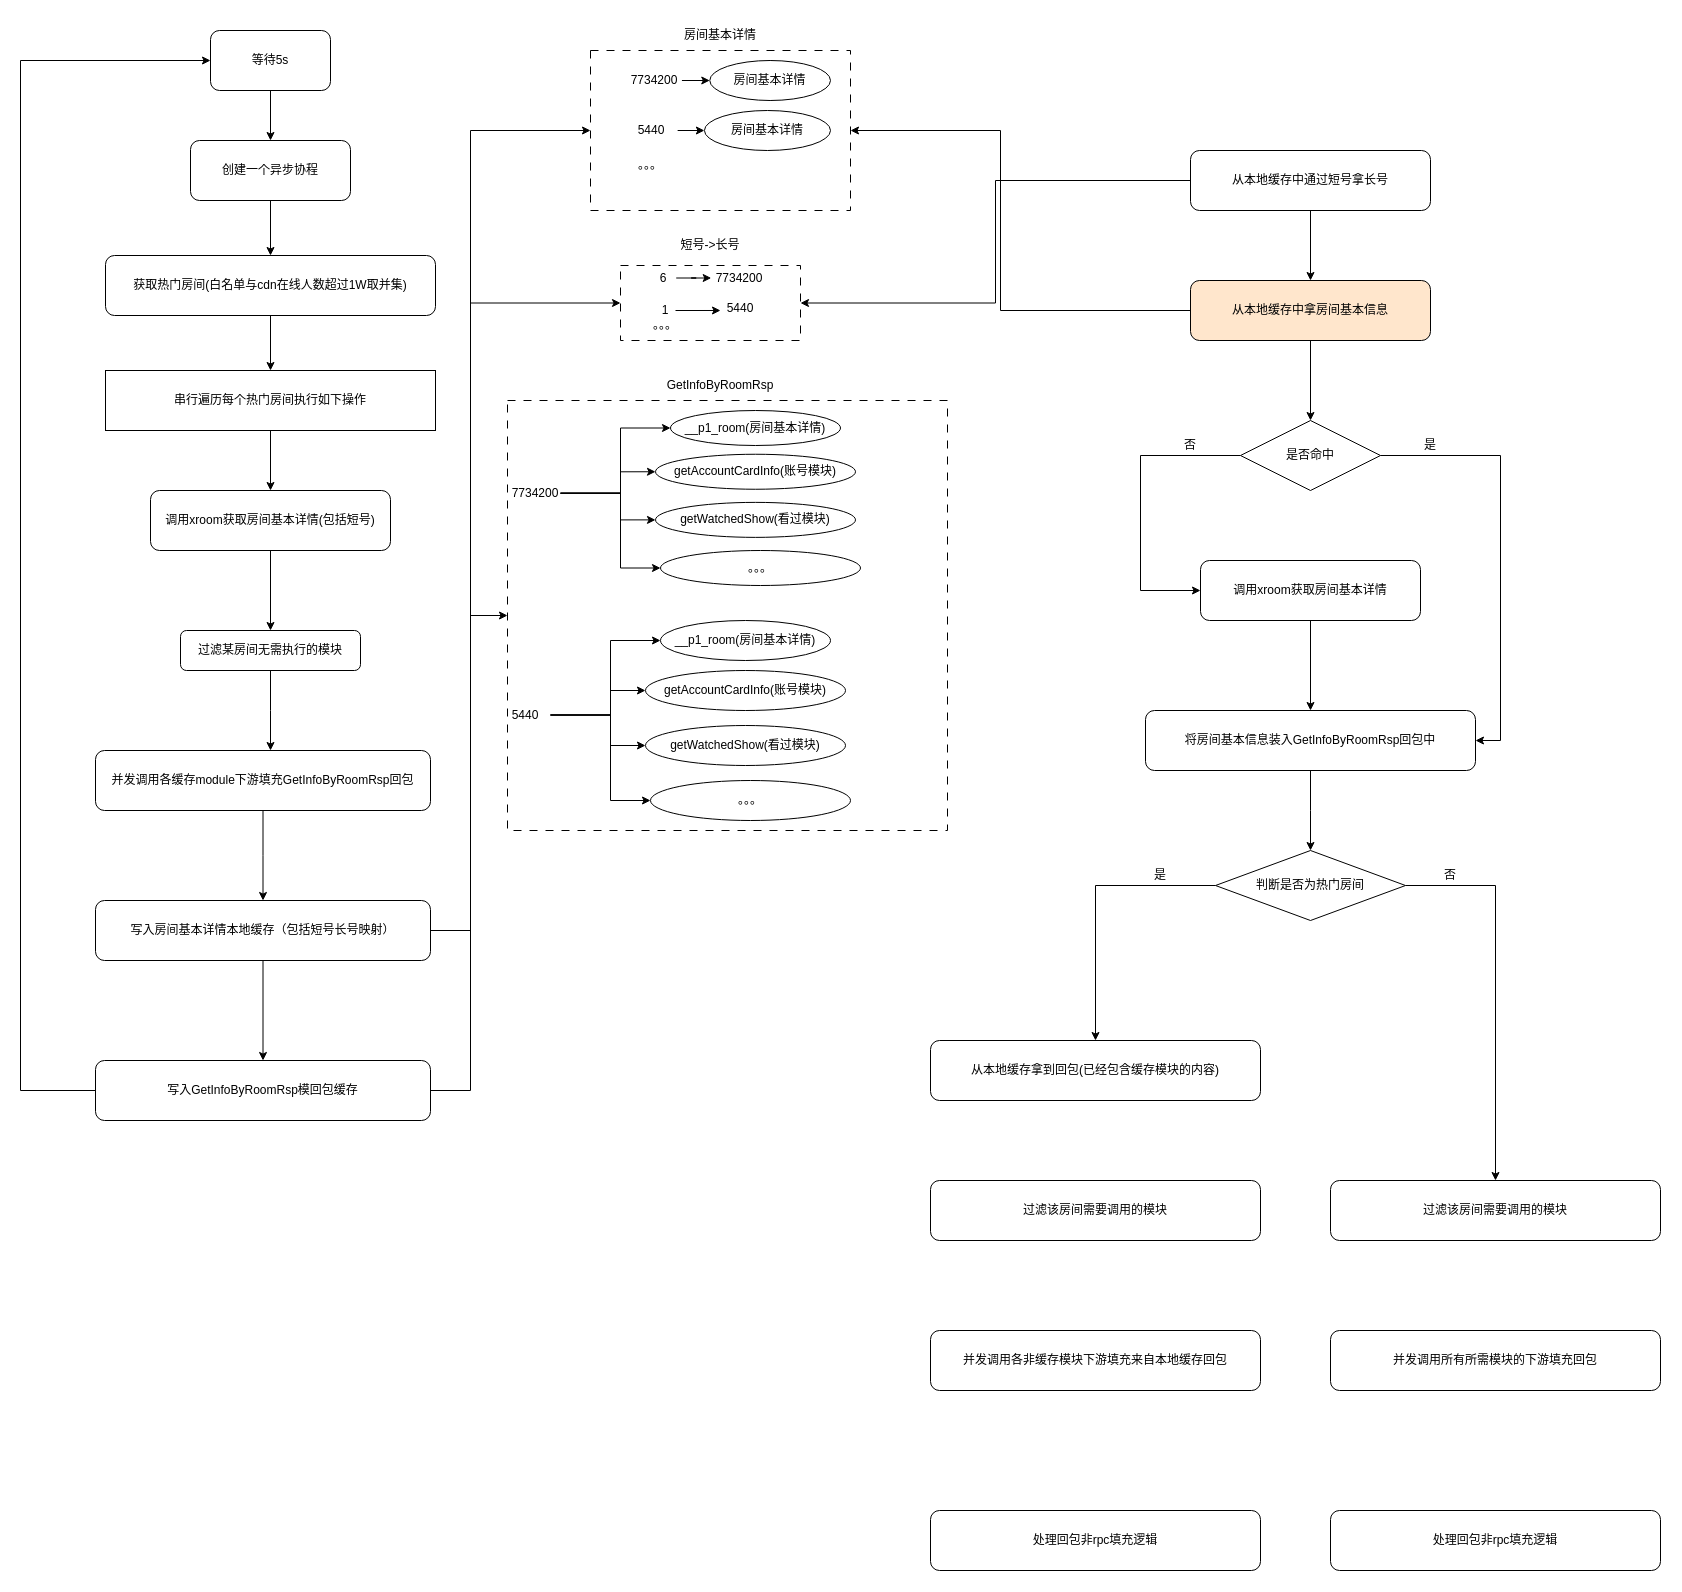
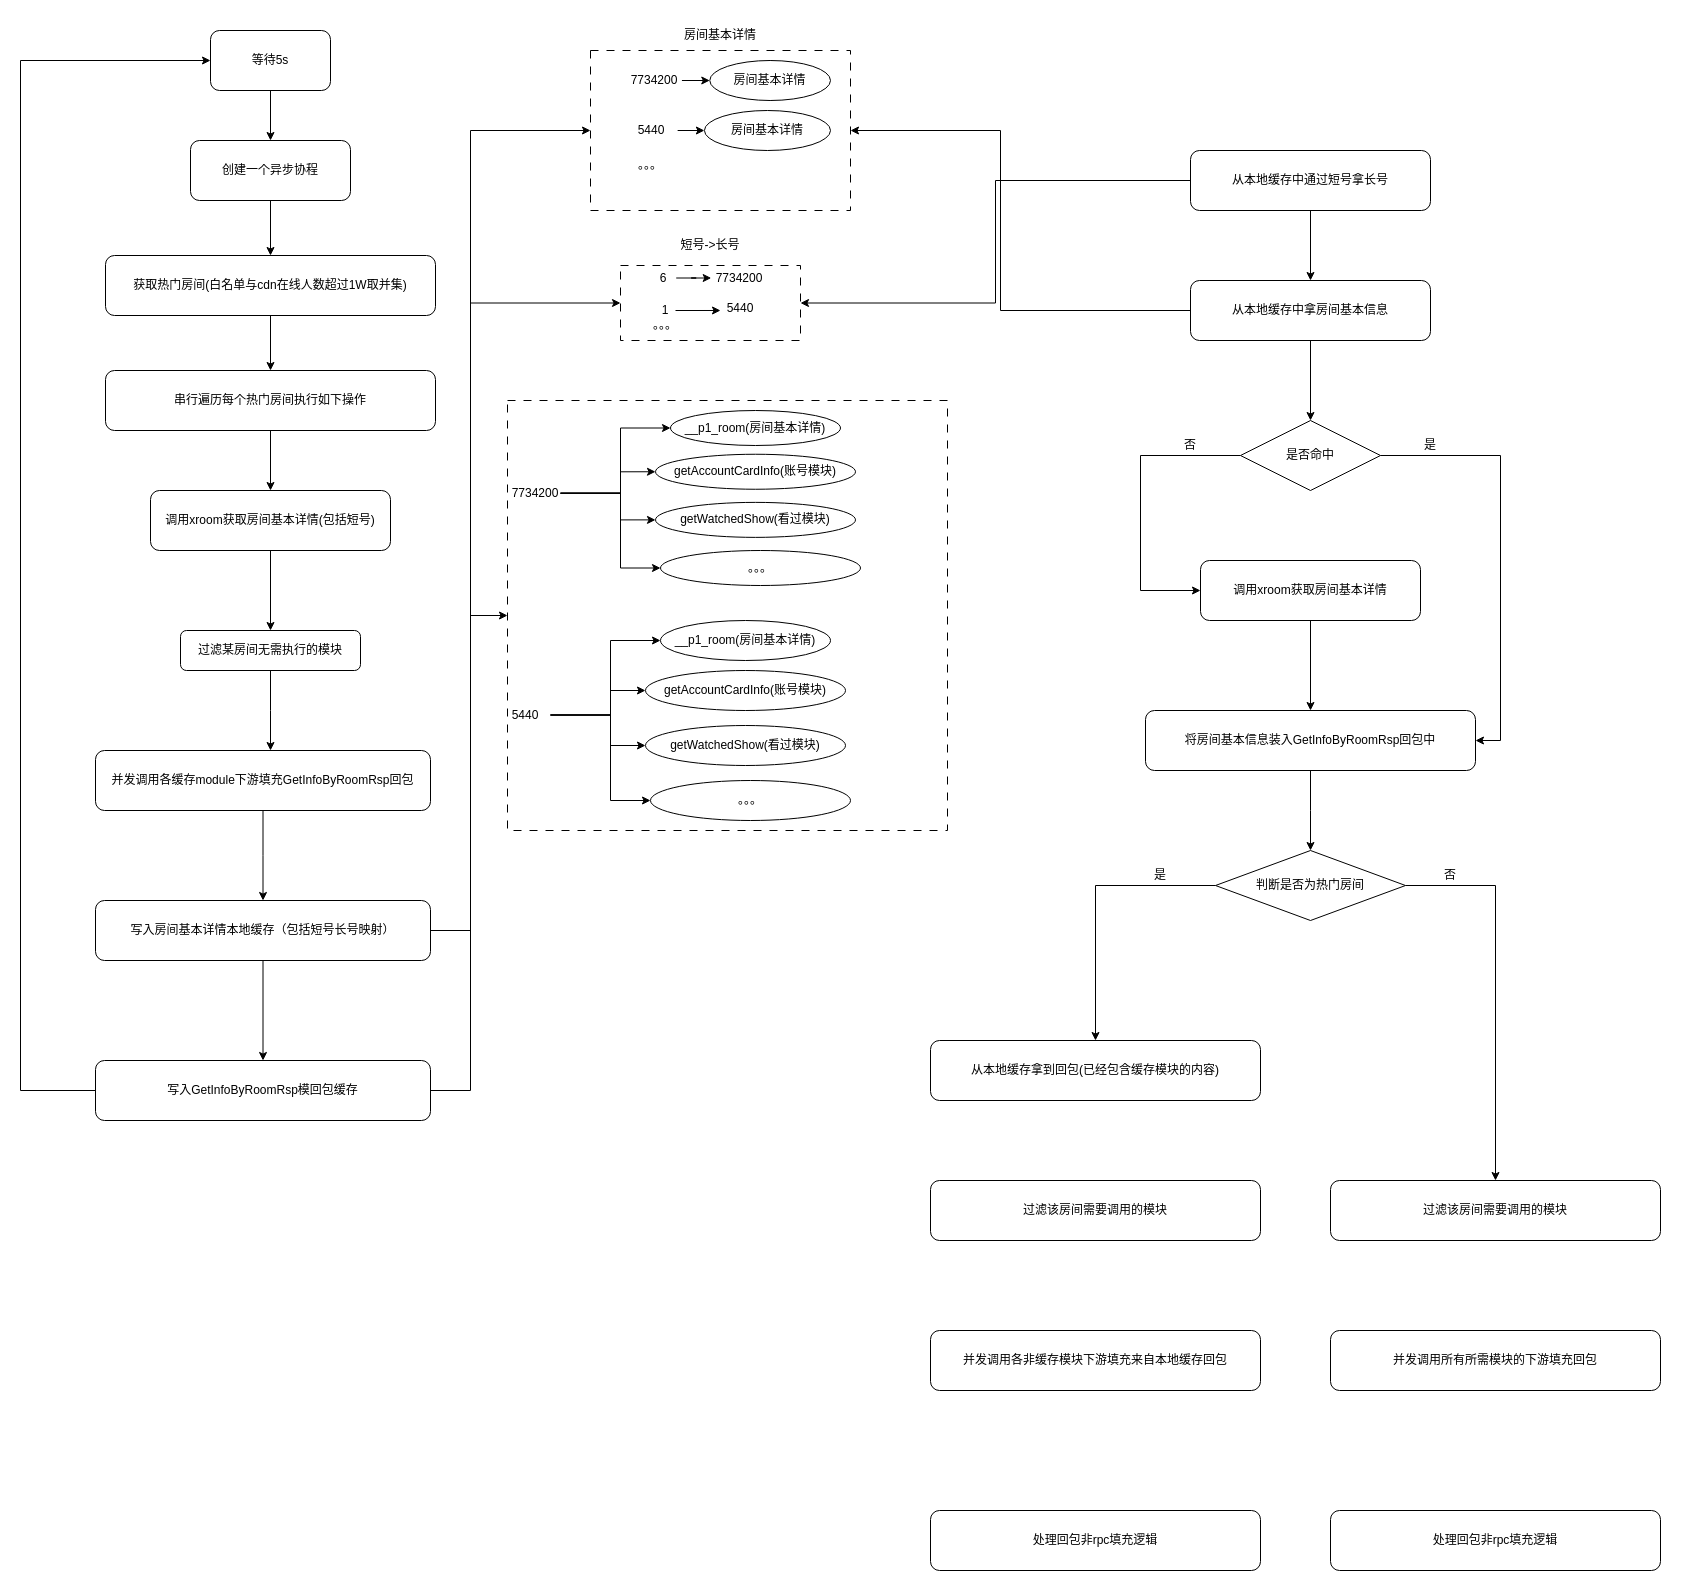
node "从本地缓存中拿房间基本信息": fillcolor #ffe6cc -> #ffffff
node "GetInfoByRoomRsp": removed
node "串行遍历每个热门房间执行如下操作": shape rectangle -> rounded rectangle
